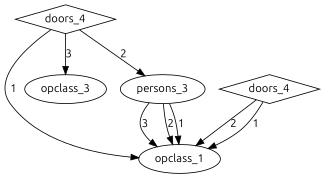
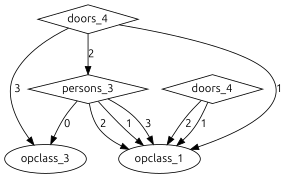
node "persons_3": shape ellipse -> diamond
edge "persons_3" -> "opclass_3": added, label "0"
